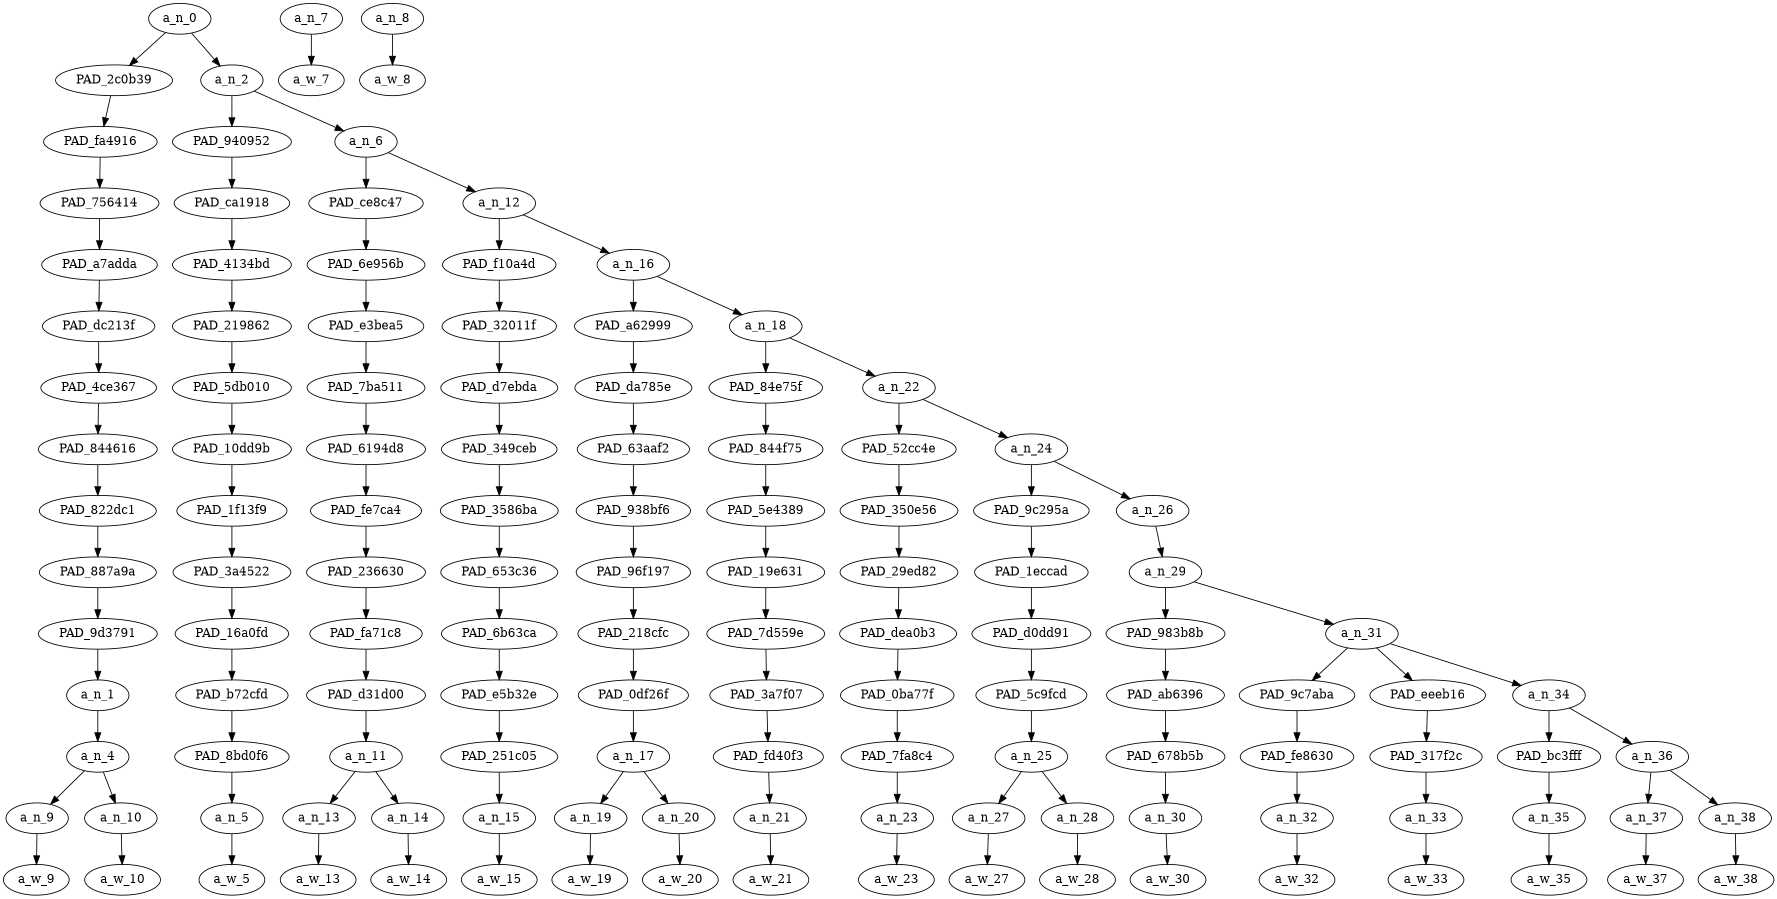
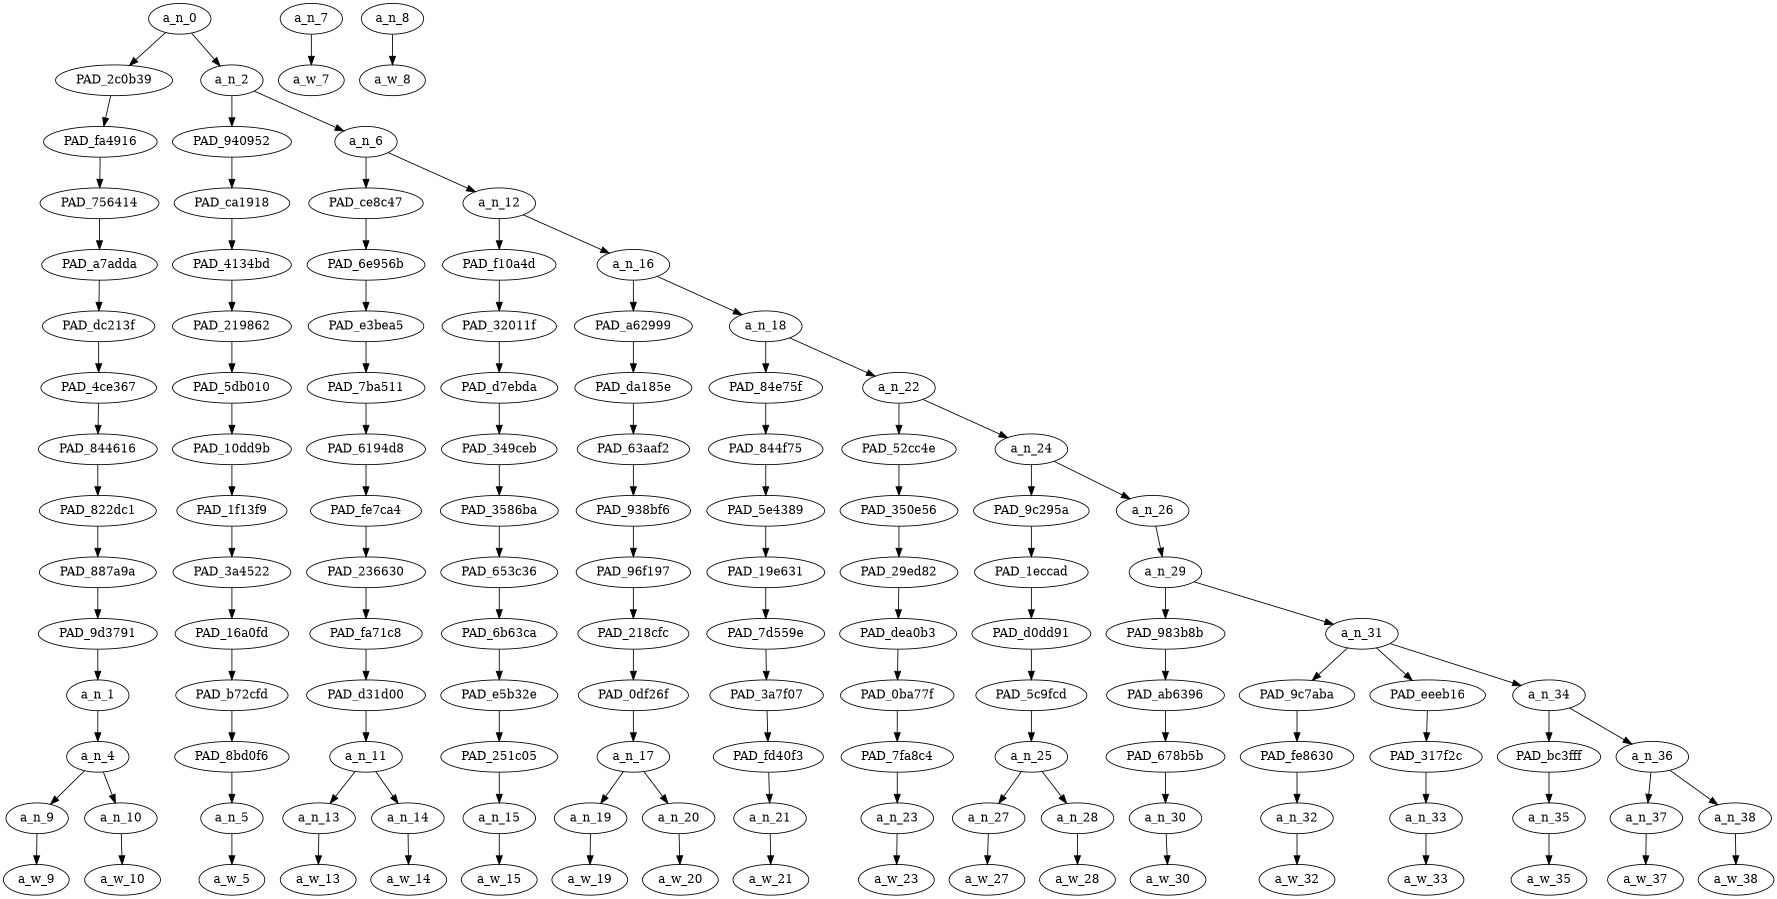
node "PAD_da785e": label "PAD_da785e" -> "PAD_da185e"
